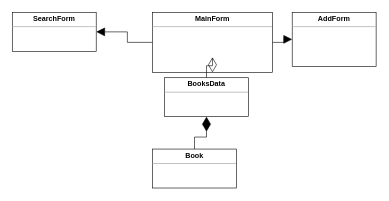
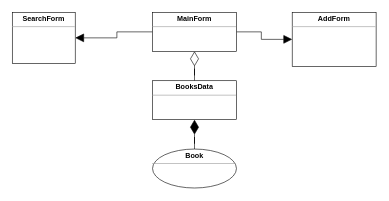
node "SearchForm": size 84x39 -> 63x51
node "MainForm": size 120x60 -> 84x39
node "BooksData": moved (207, 97) -> (195, 100)
node "Book": shape rectangle -> ellipse
